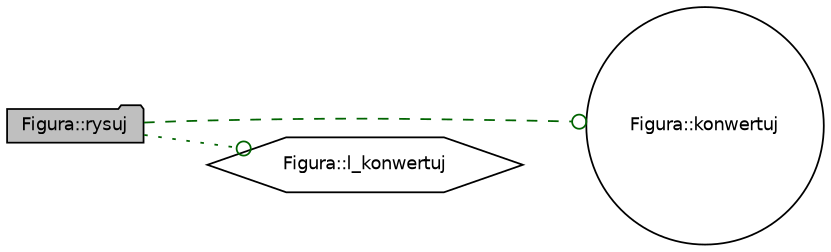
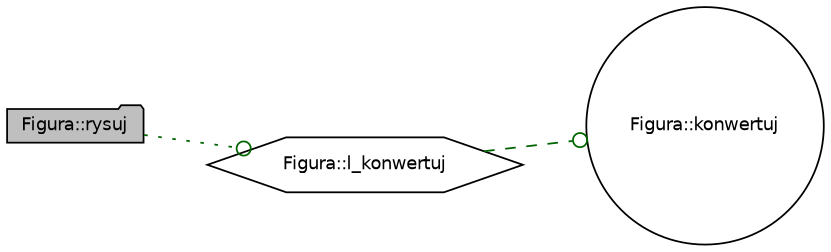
edge "Figura::rysuj" -> "Figura::konwertuj": now "Figura::l_konwertuj" -> "Figura::konwertuj"
